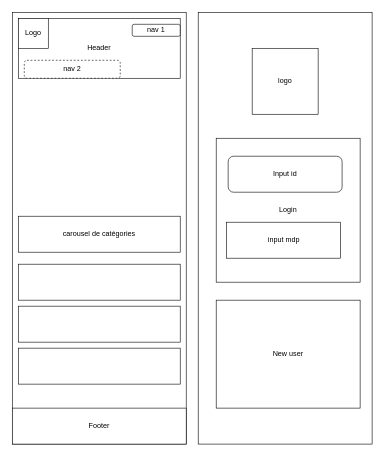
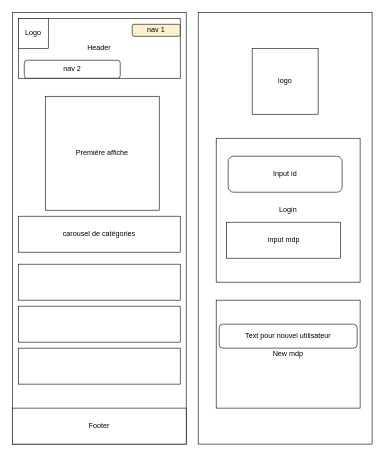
node "nav 1": fillcolor #ffffff -> #fff2cc
node "nav 2": style dashed -> solid
node "Première affiche": added
node "Text pour nouvel utilisateur": added
node "New user": label "New user" -> "New mdp"
